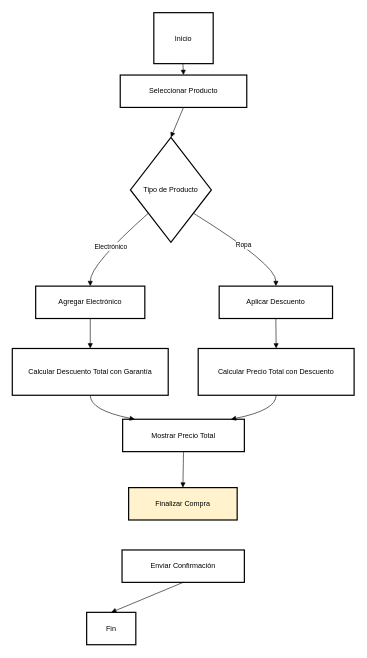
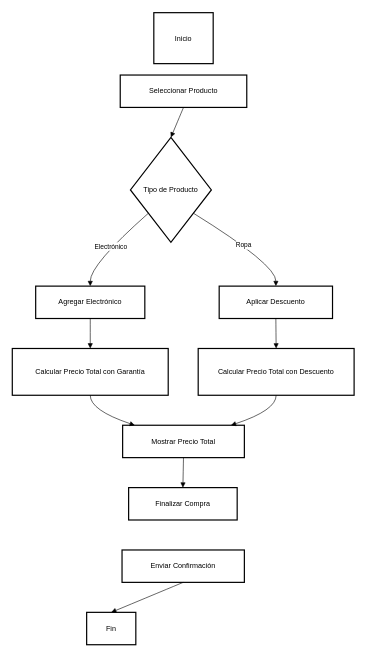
edge "Inicio" -> "Seleccionar Producto": removed
node "Calcular Descuento Total con Garantía": label "Calcular Descuento Total con Garantía" -> "Calcular Precio Total con Garantía"
node "Mostrar Precio Total": moved (184, 435) -> (184, 441)
node "Finalizar Compra": fillcolor #fff2cc -> #ffffff
